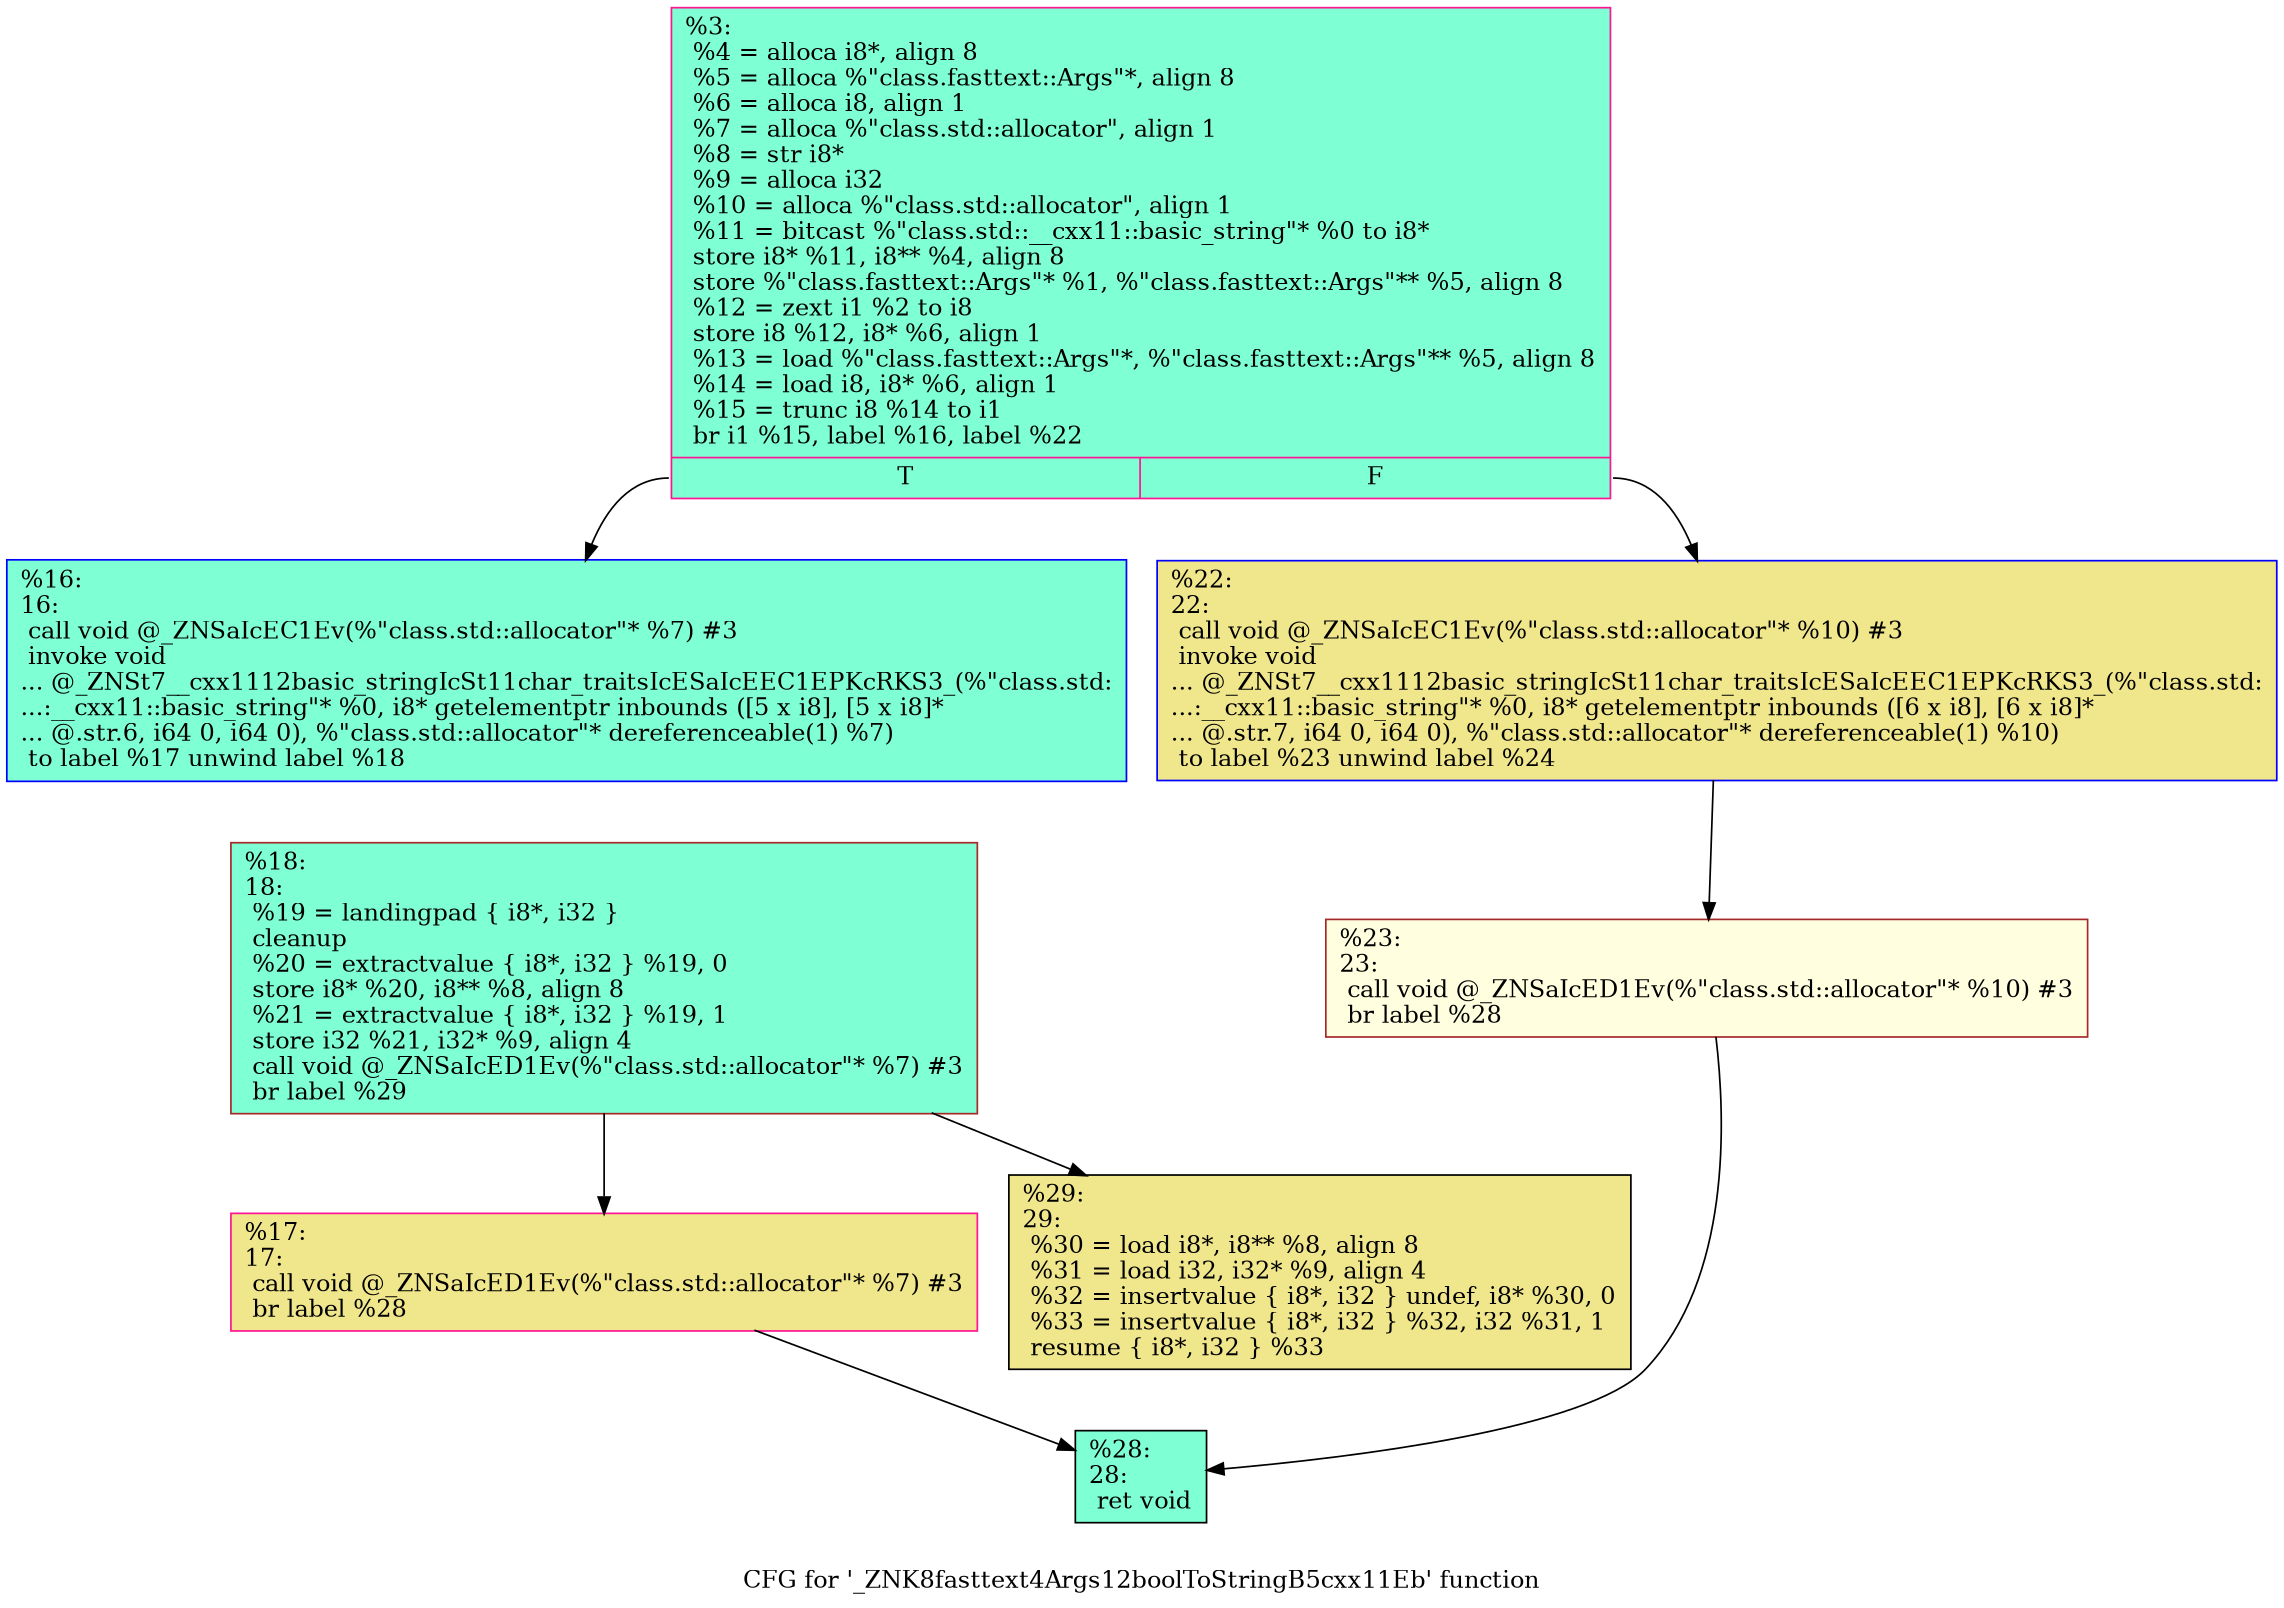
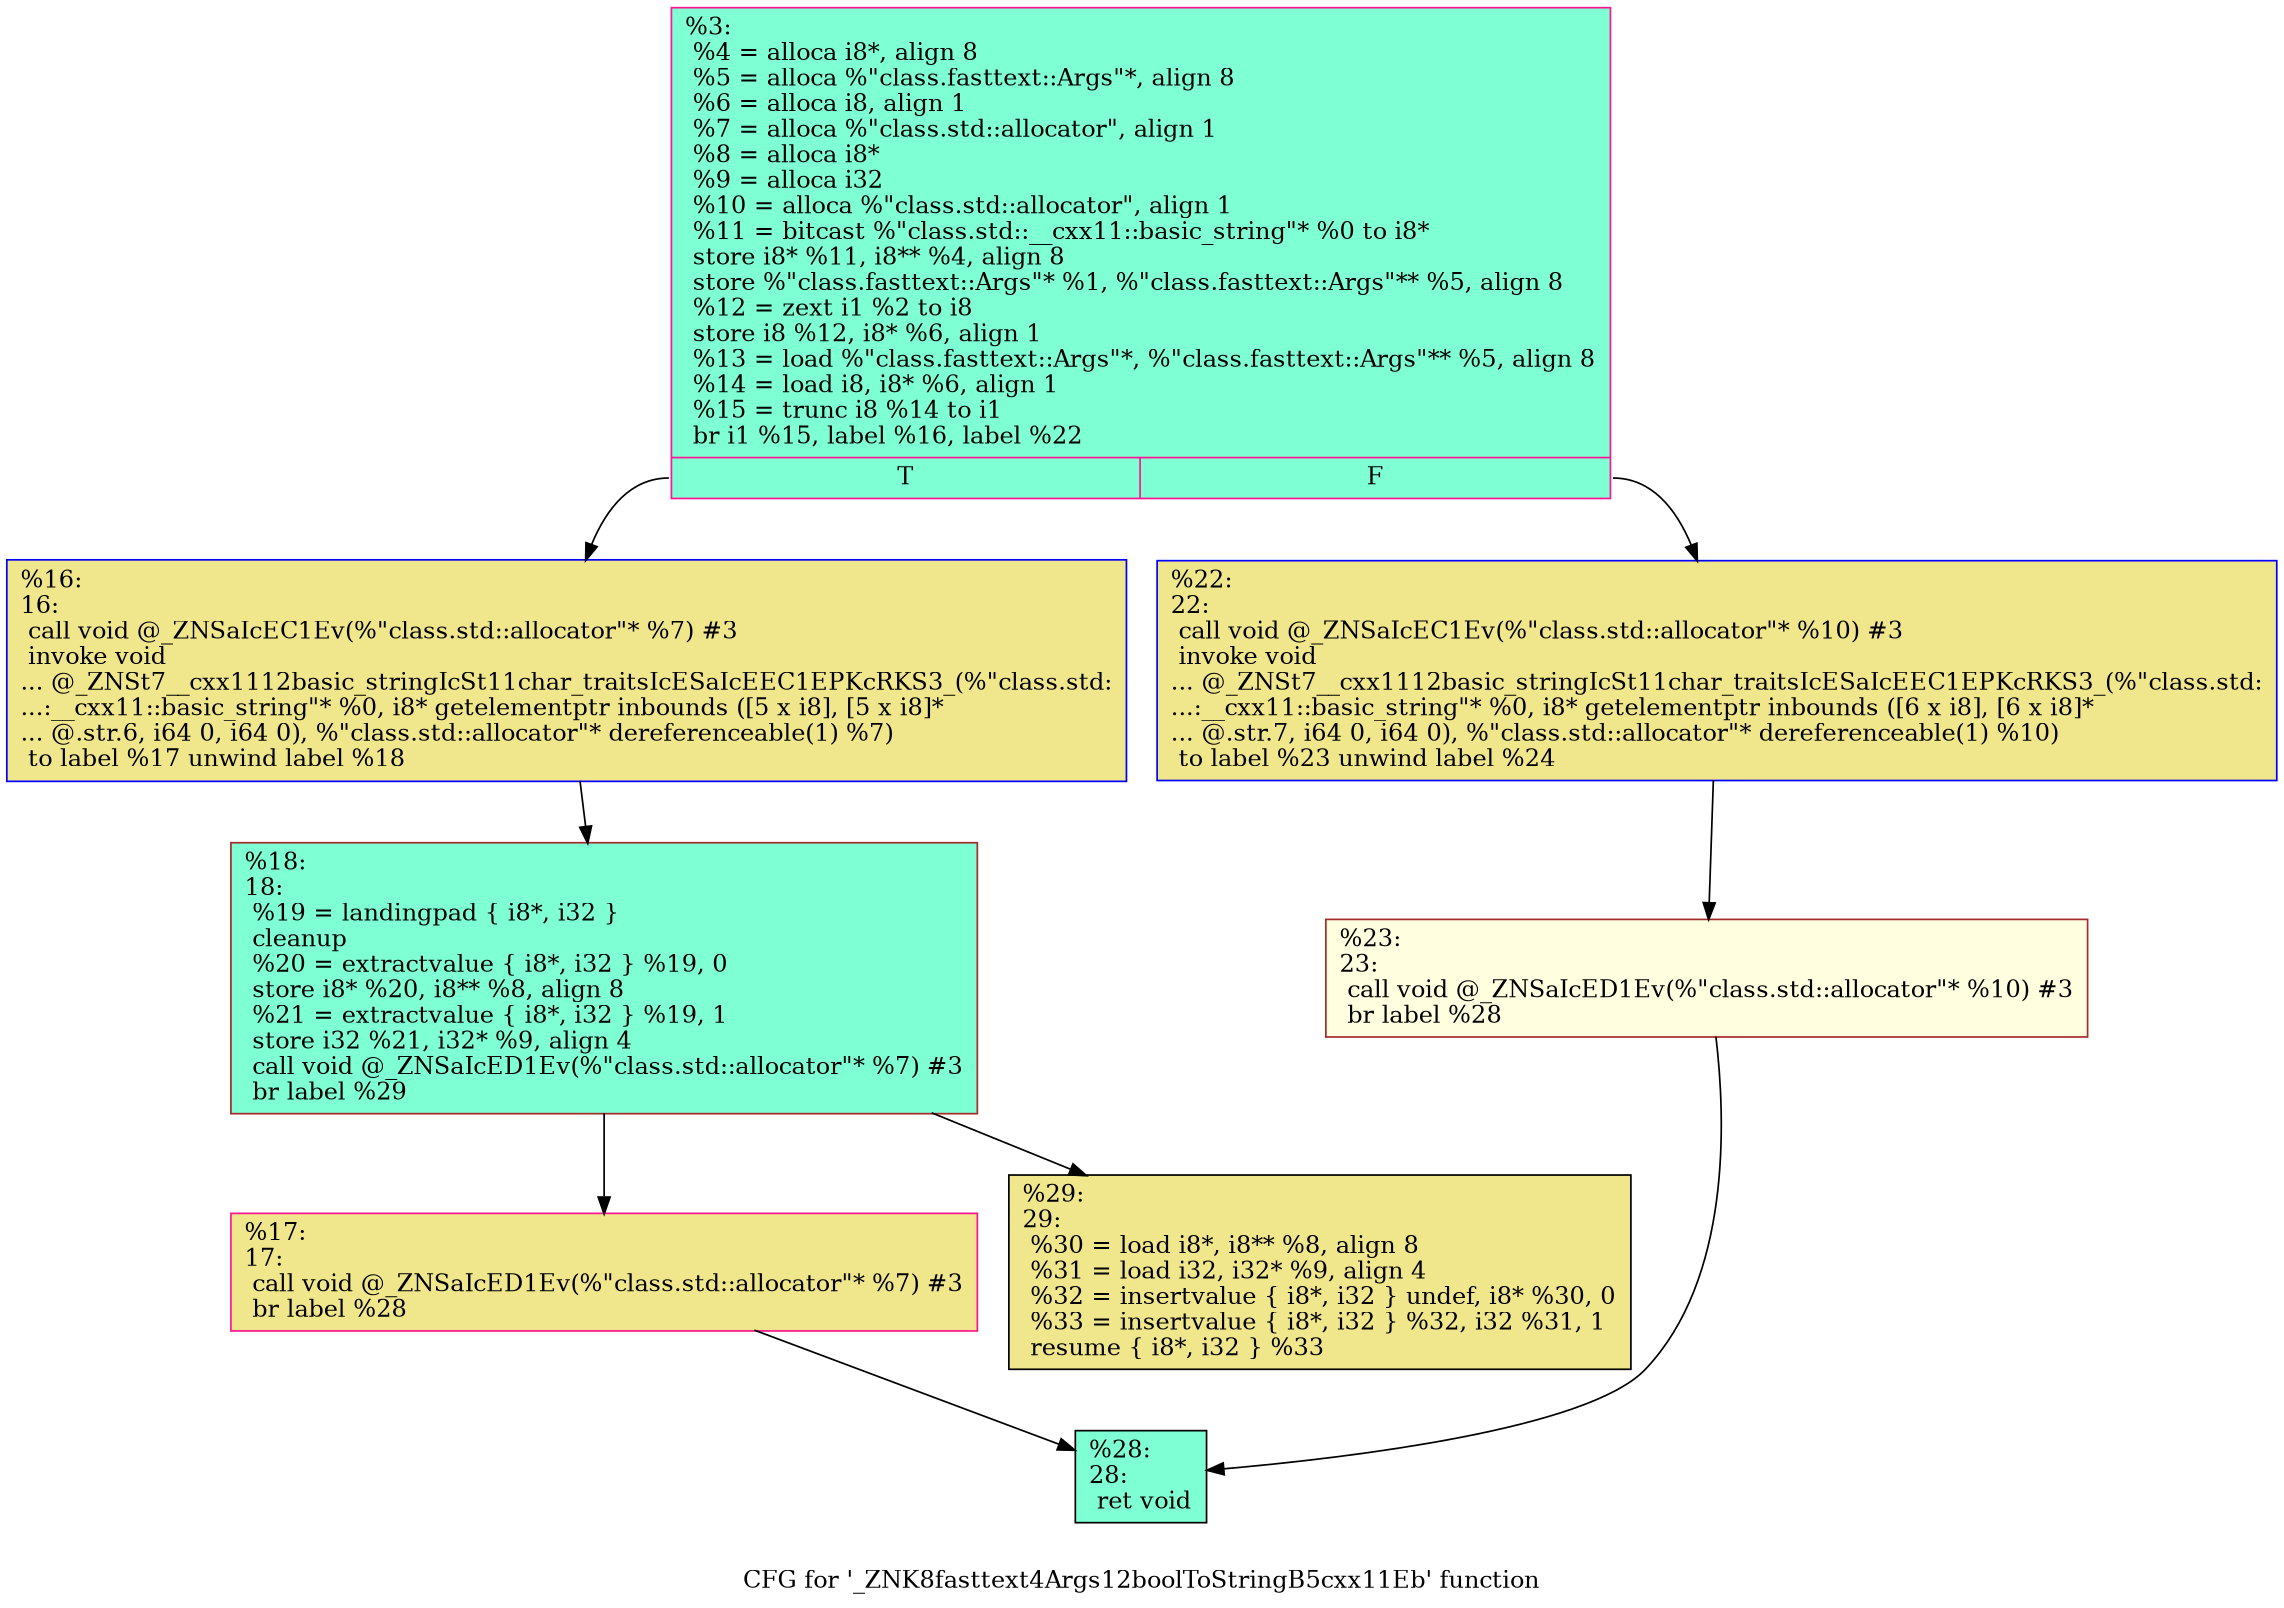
node "%3:": text "%8 = str i8*" -> "%8 = alloca i8*"
node "%16:": fillcolor aquamarine -> khaki
edge "%16:" -> "%18:": added
